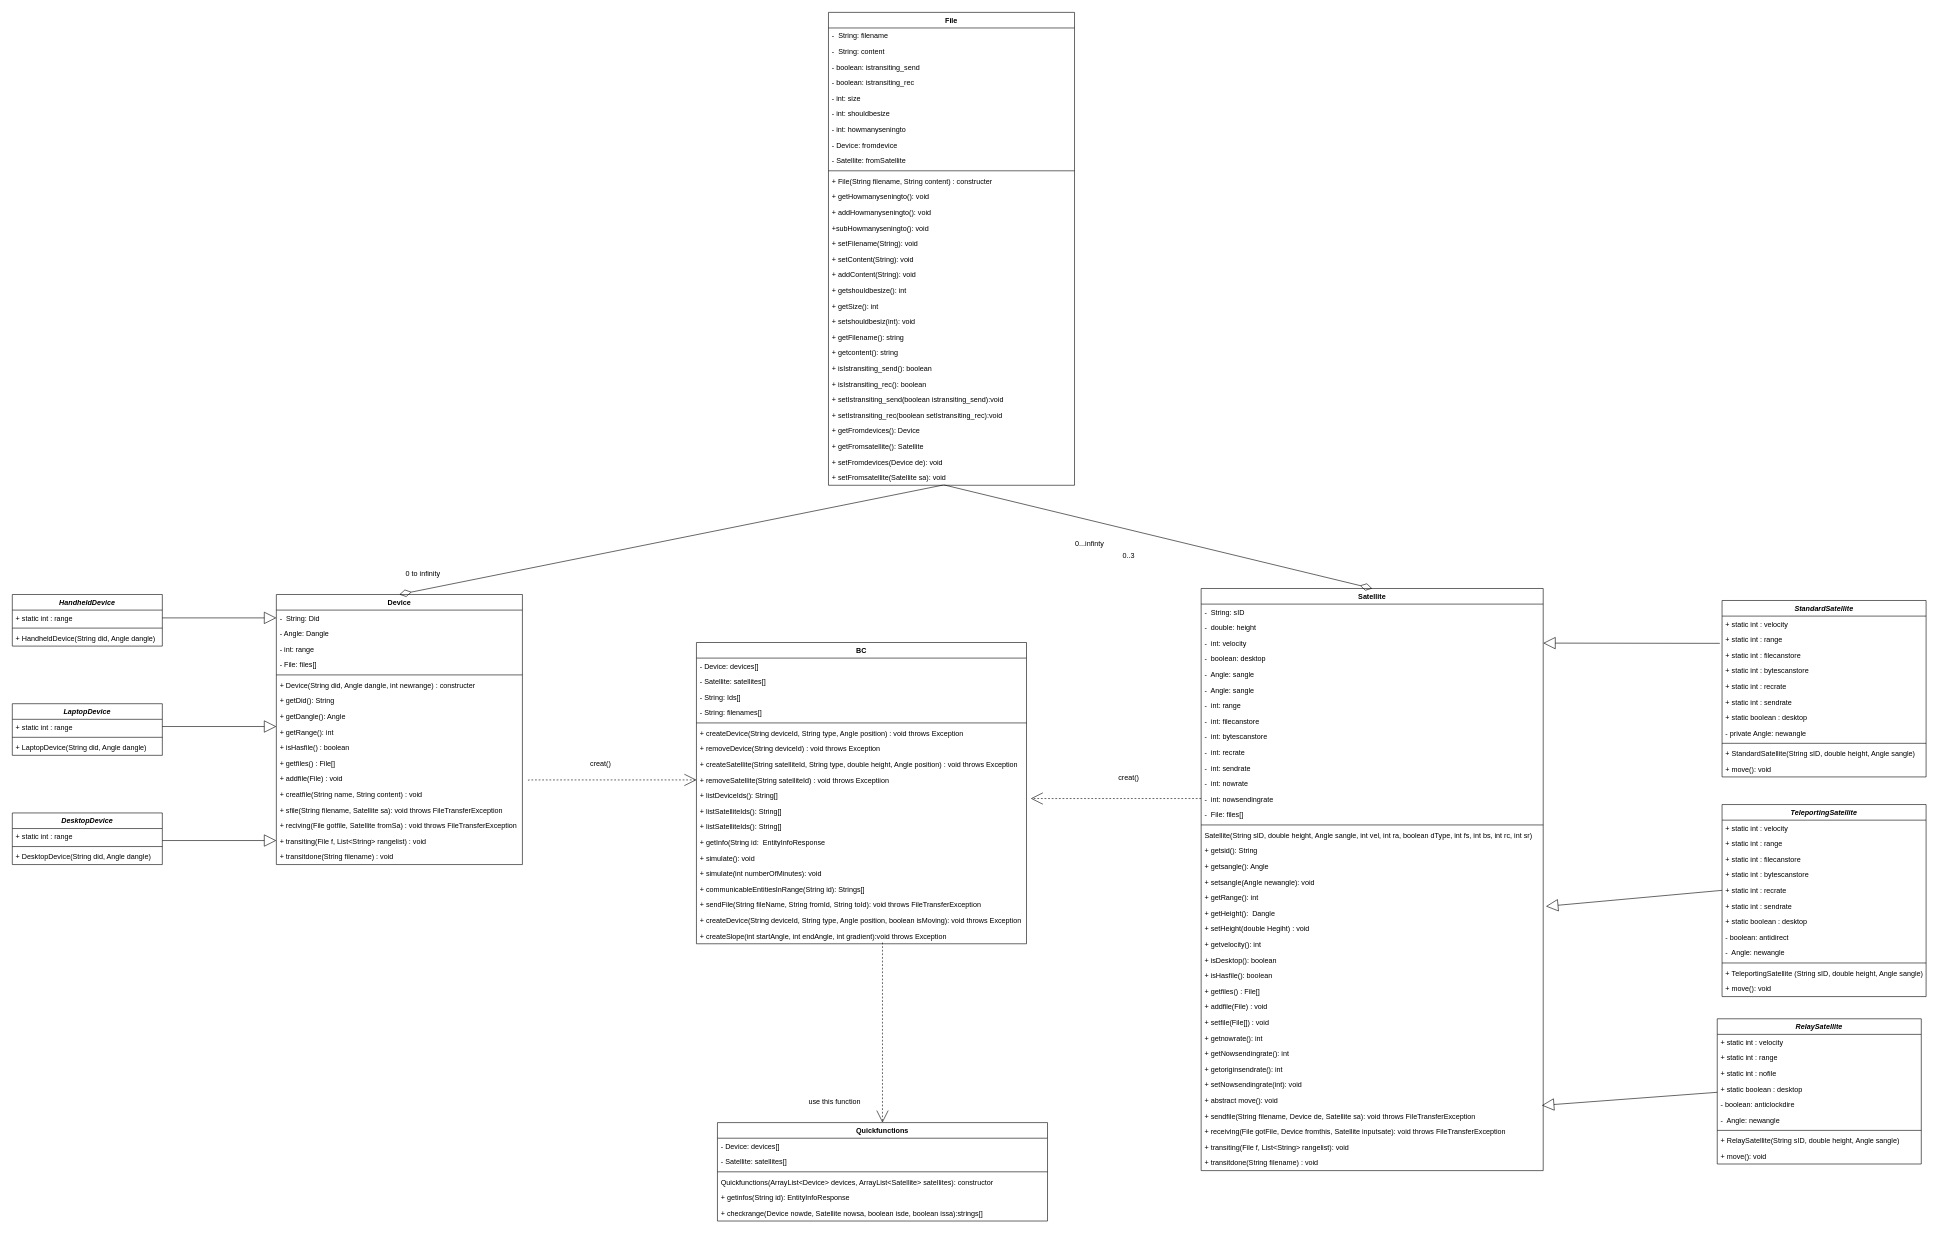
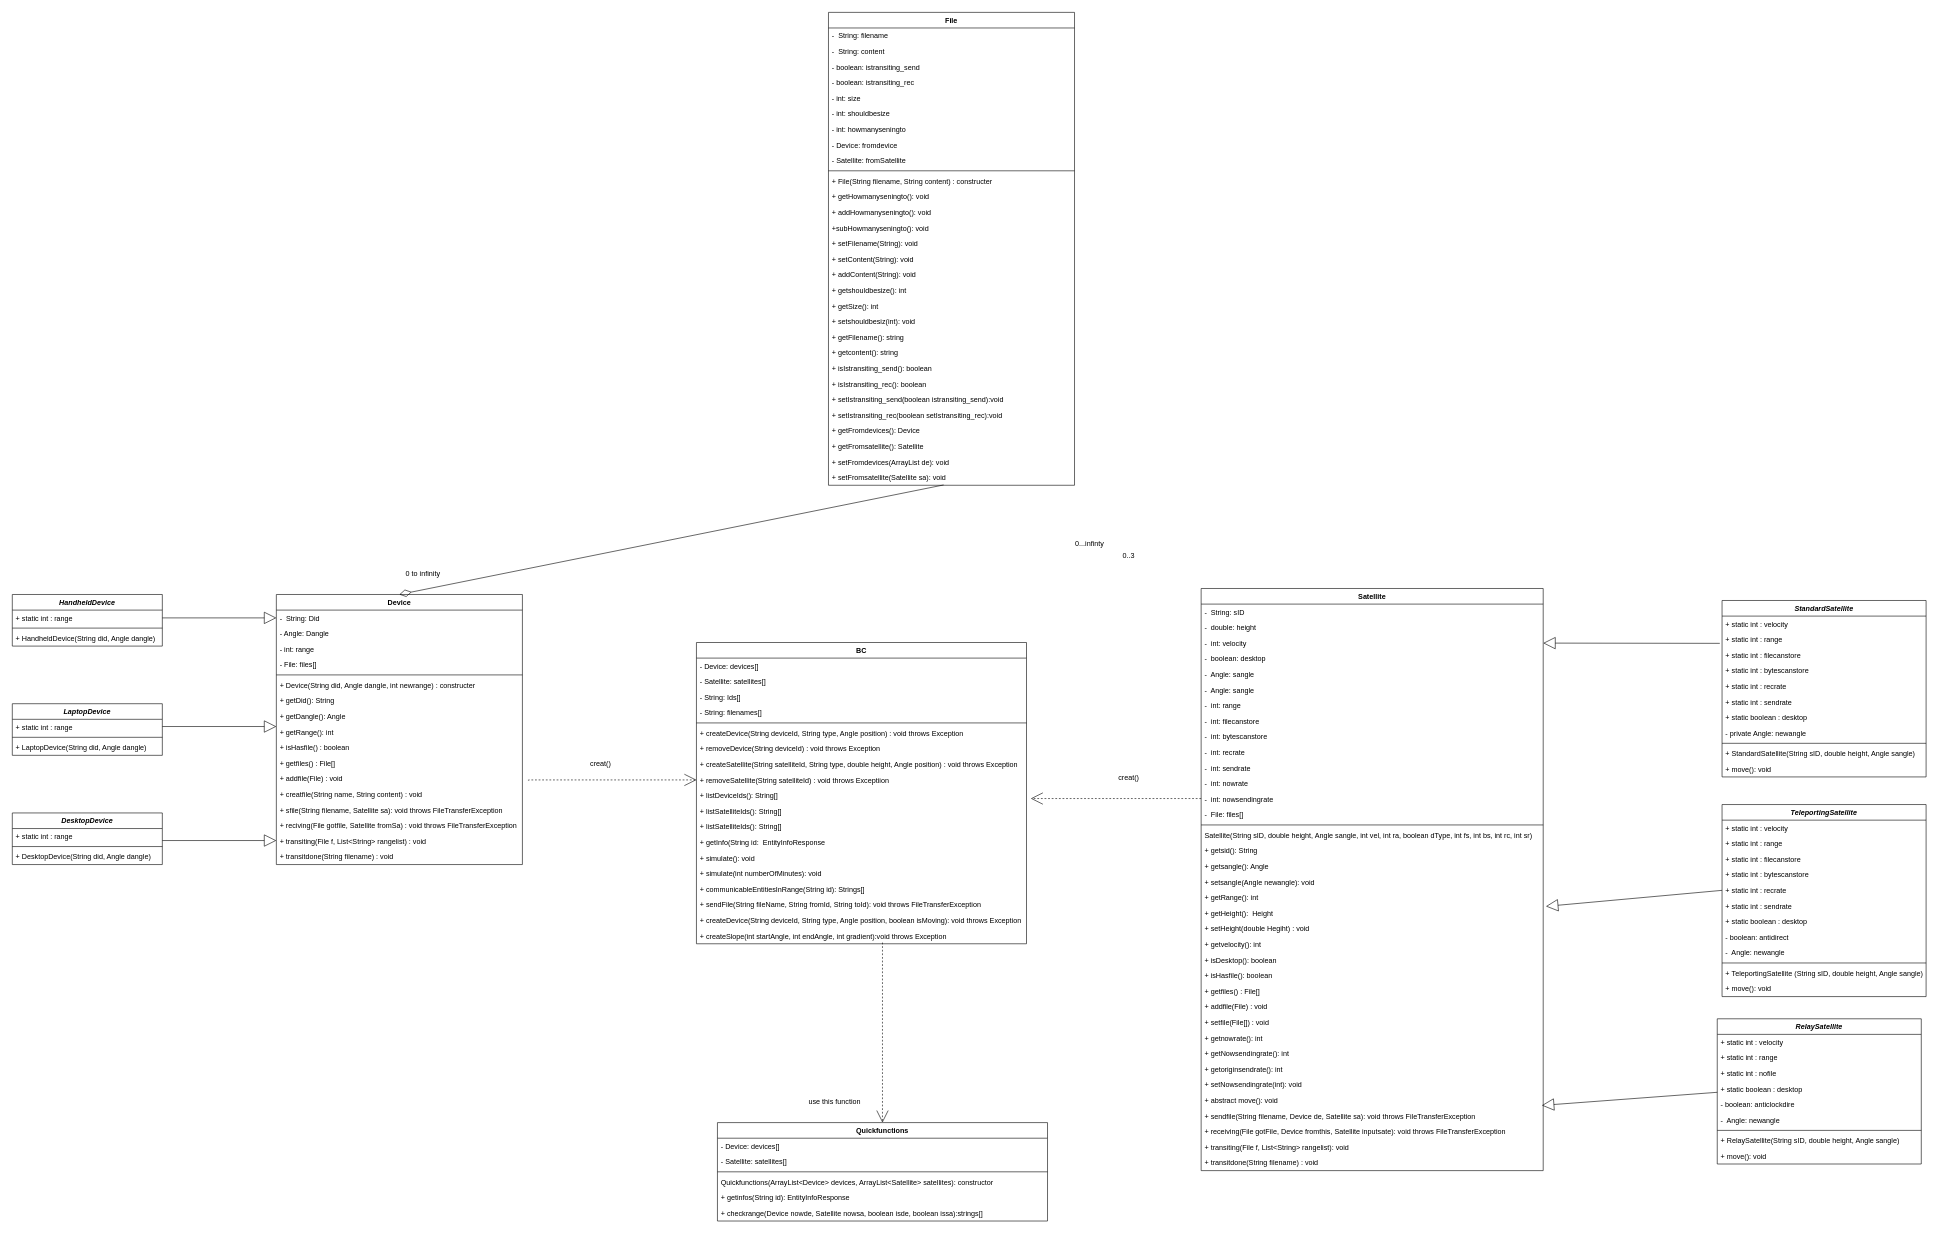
node "+ setFromdevices(Device de): void": label "+ setFromdevices(Device de): void" -> "+ setFromdevices(ArrayList de): void"
edge "+ setFromsatellite(Satellite sa): void" -> "Satellite": removed
node "+ getHeight(): Dangle": label "+ getHeight(): Dangle" -> "+ getHeight(): Height"
